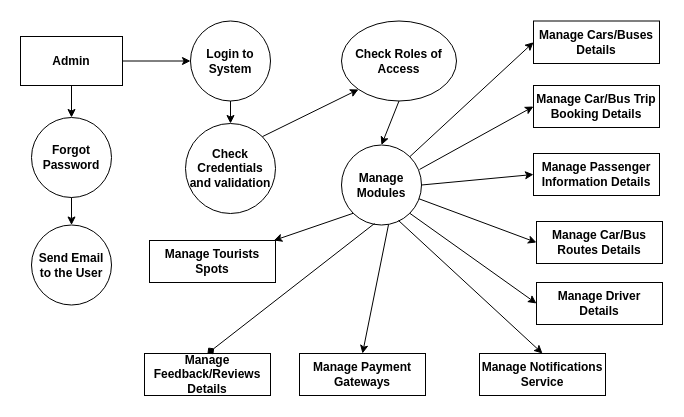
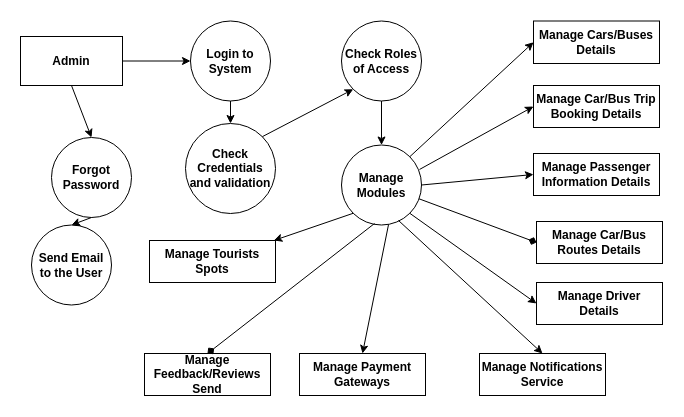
node "Check Roles of Access": size 115x80 -> 80x80
node "Forgot Password": moved (72, 158) -> (92, 178)
edge "Manage Modules" -> "Manage Car/Bus Routes Details": arrowhead classic -> diamond
node "Manage Feedback/Reviews Details": label "Manage Feedback/Reviews Details" -> "Manage Feedback/Reviews Send"
